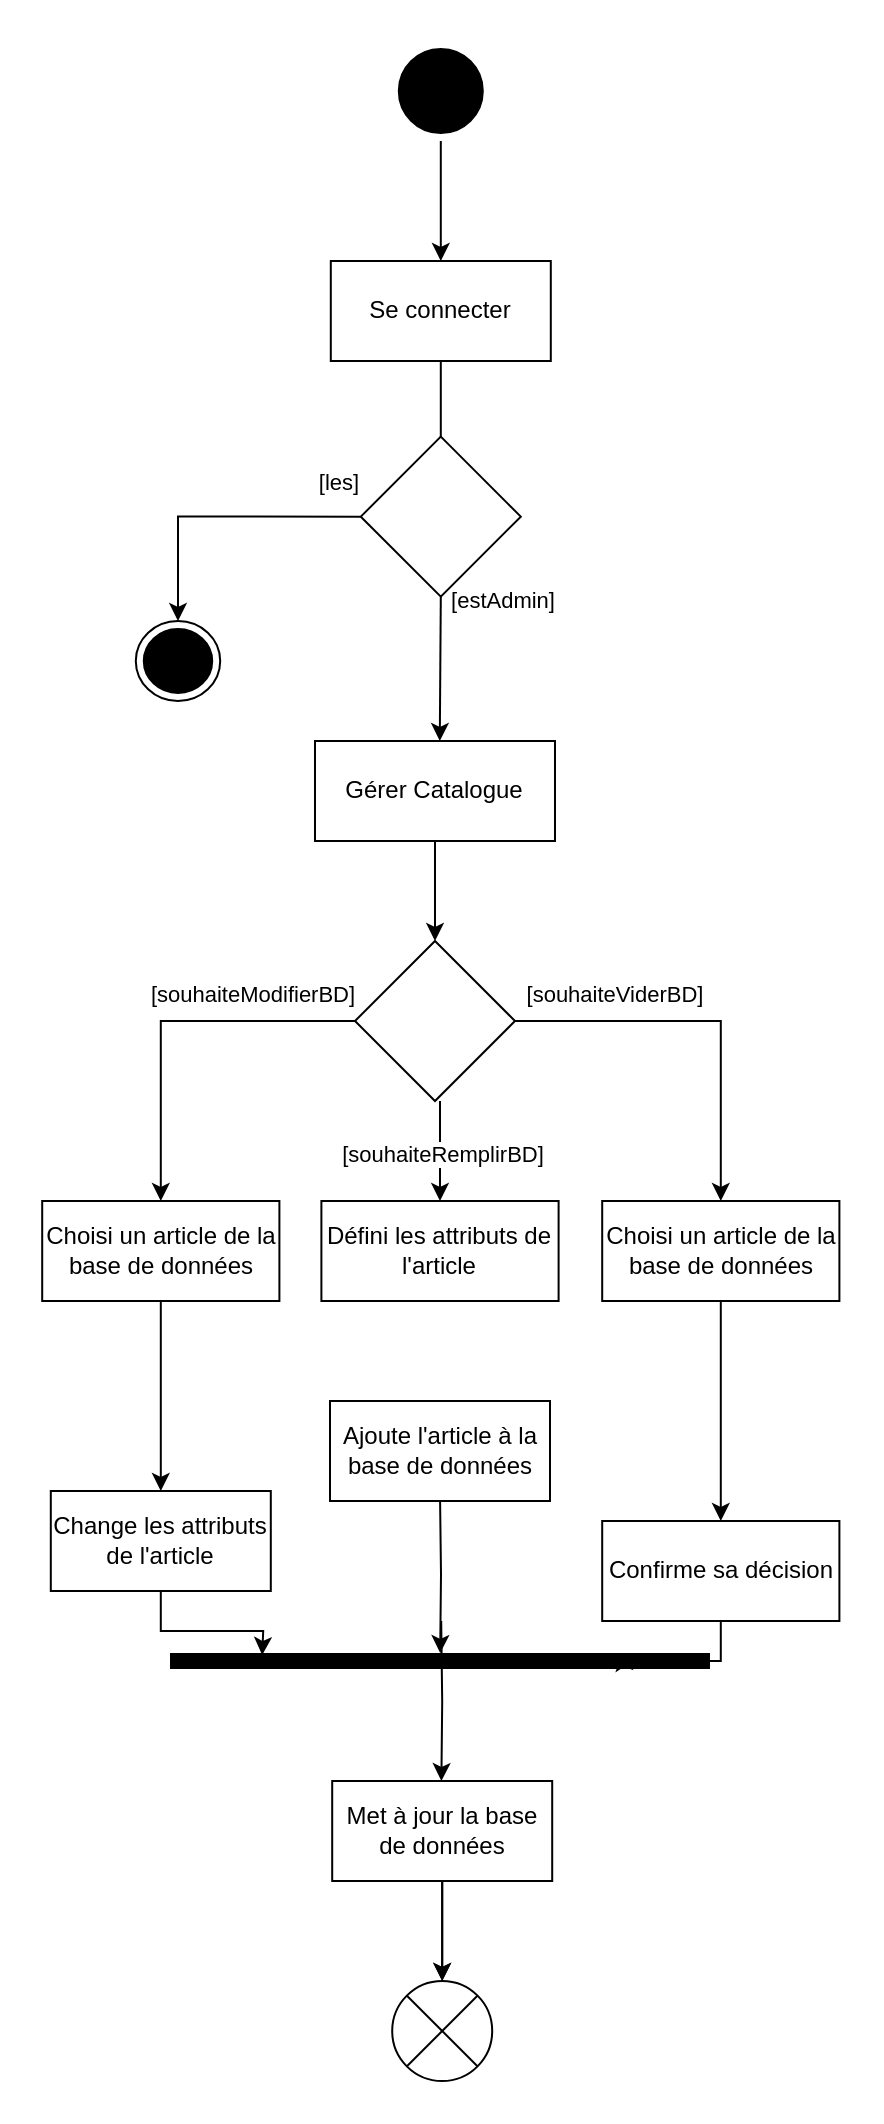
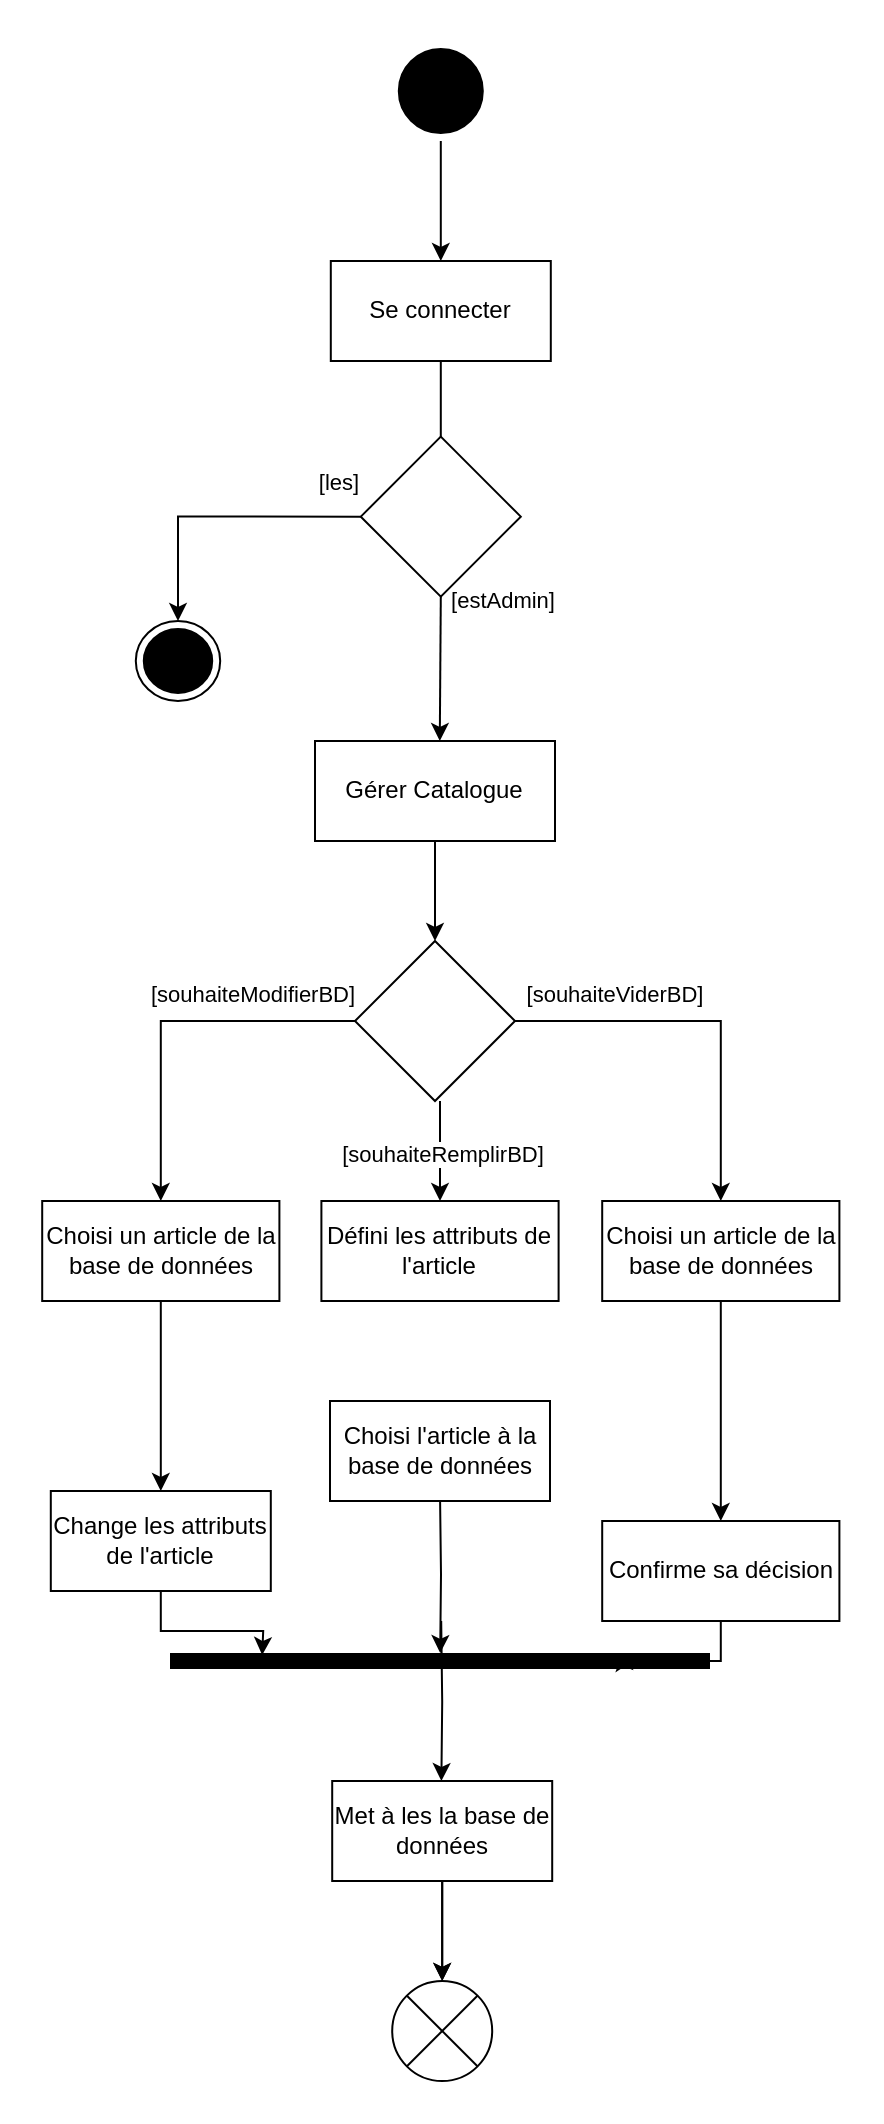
node "Ajoute l'article à la base de données": label "Ajoute l'article à la base de données" -> "Choisi l'article à la base de données"
node "Met à jour la base de données": label "Met à jour la base de données" -> "Met à les la base de données"
